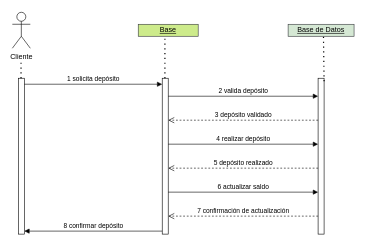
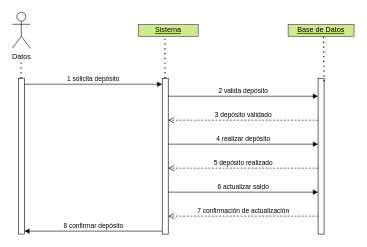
node "Base": label "Base" -> "Sistema"
node "Base de Datos": fillcolor #d5e8d4 -> #cdeb8b
node "Cliente": label "Cliente" -> "Datos"
